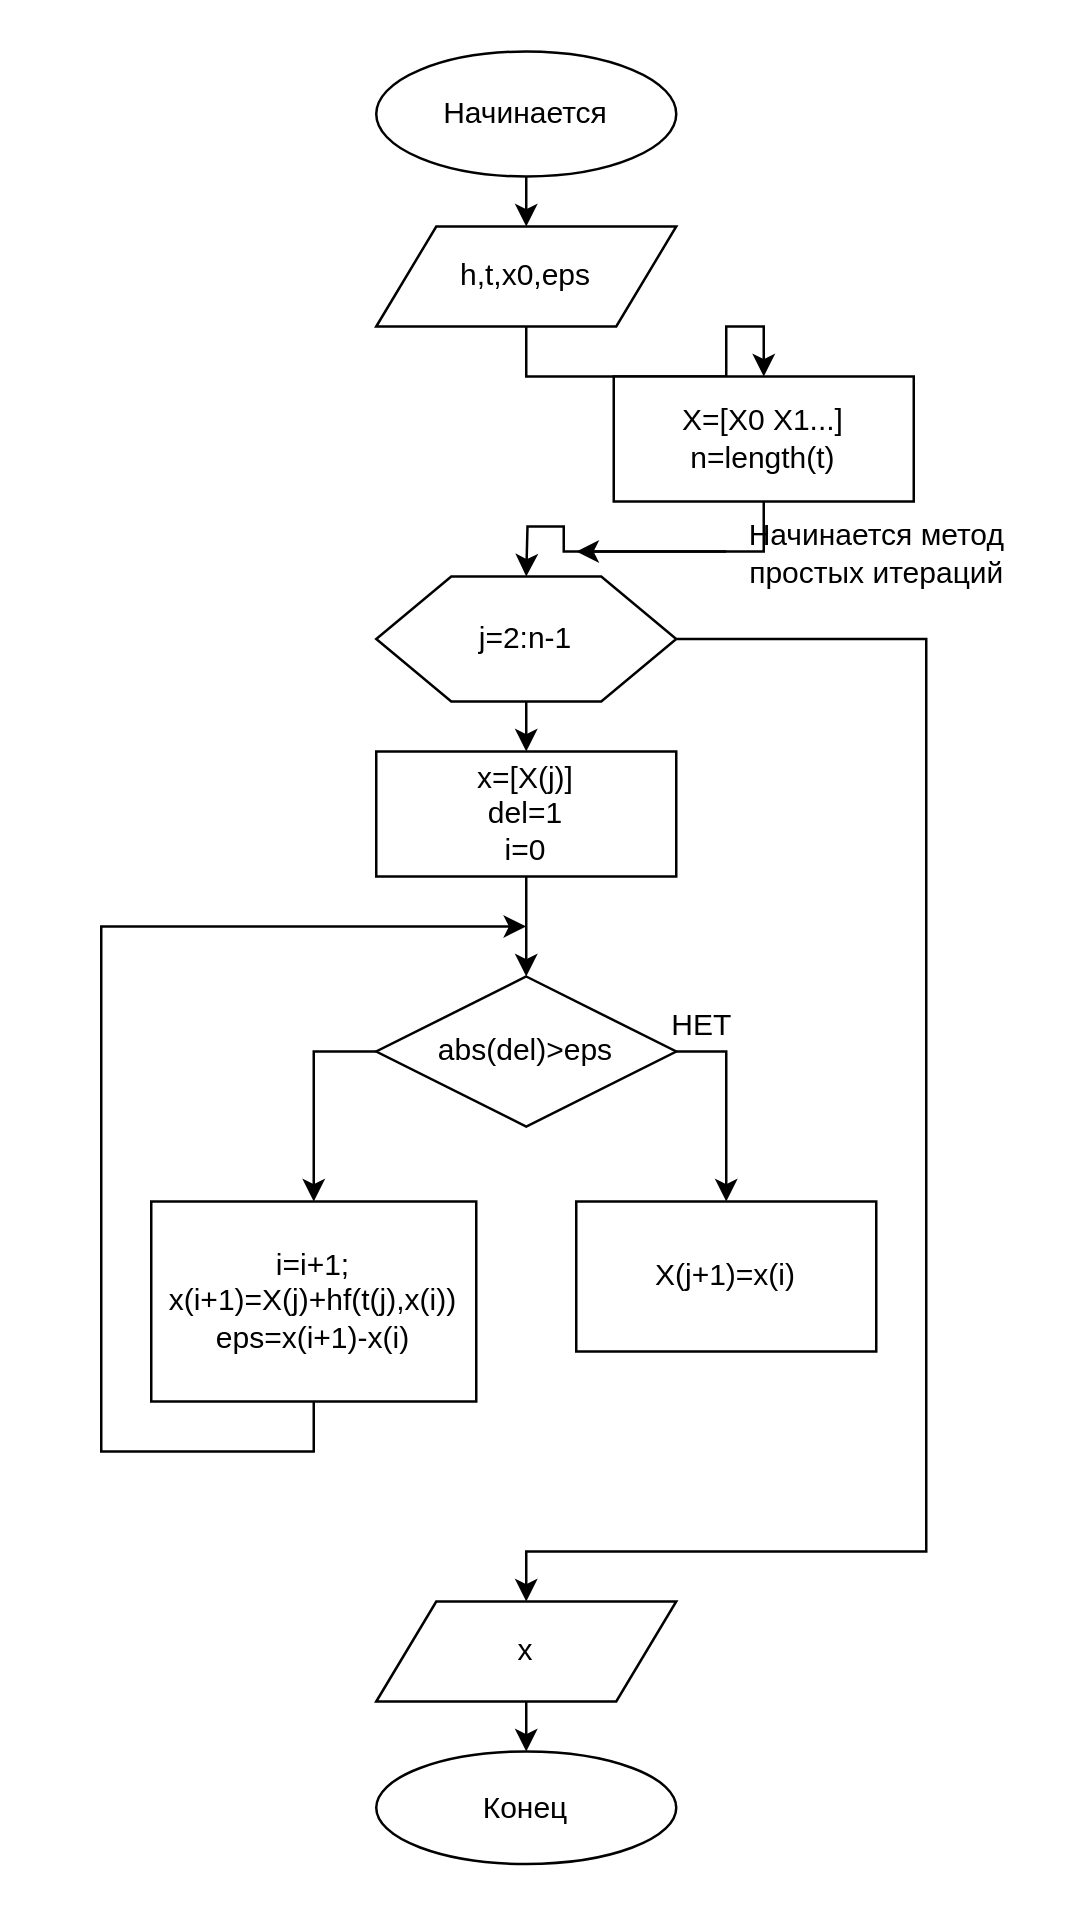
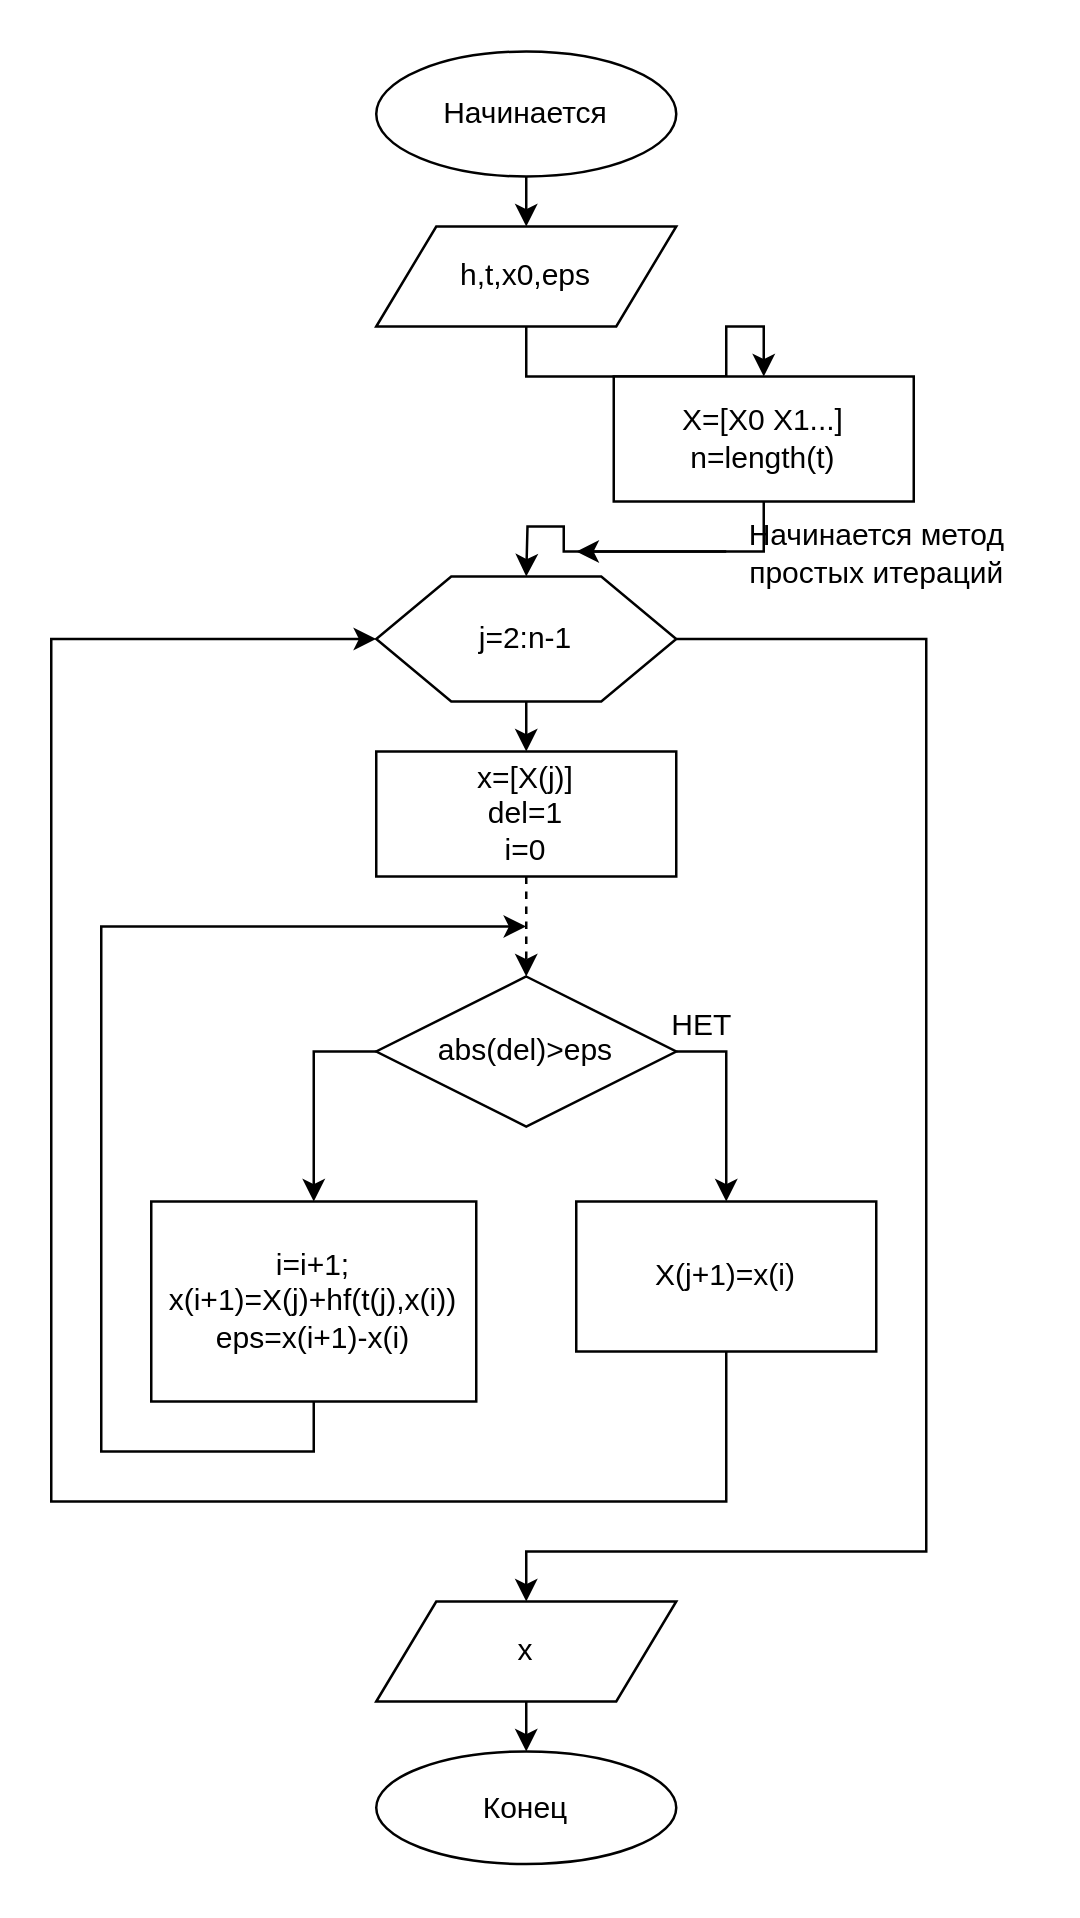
edge "x=[X(j)] del=1 i=0" -> "abs(del)>eps": style solid -> dashed
edge "X(j+1)=x(i)" -> "j=2:n-1": added
